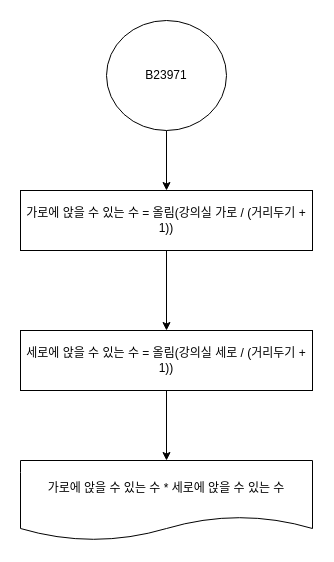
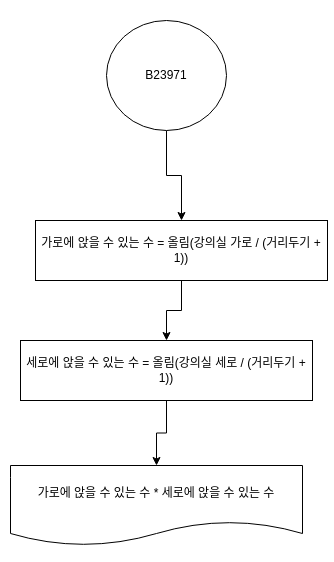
node "가로에 앉을 수 있는 수 = 올림(강의실 가로 / (거리두기 + 1))": moved (167, 221) -> (182, 251)
node "세로에 앉을 수 있는 수 = 올림(강의실 세로 / (거리두기 + 1))": moved (167, 361) -> (167, 371)
node "가로에 앉을 수 있는 수 * 세로에 앉을 수 있는 수": moved (167, 501) -> (157, 506)
